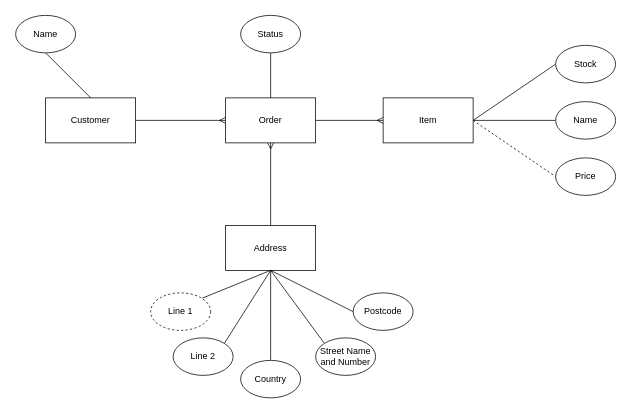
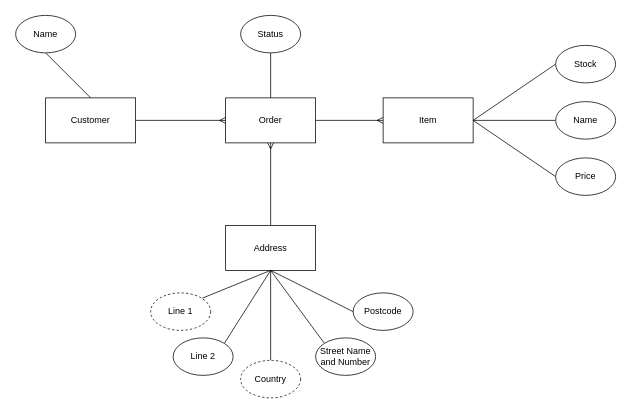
edge "Item" -- "Price": style dashed -> solid
node "Country": style solid -> dashed
